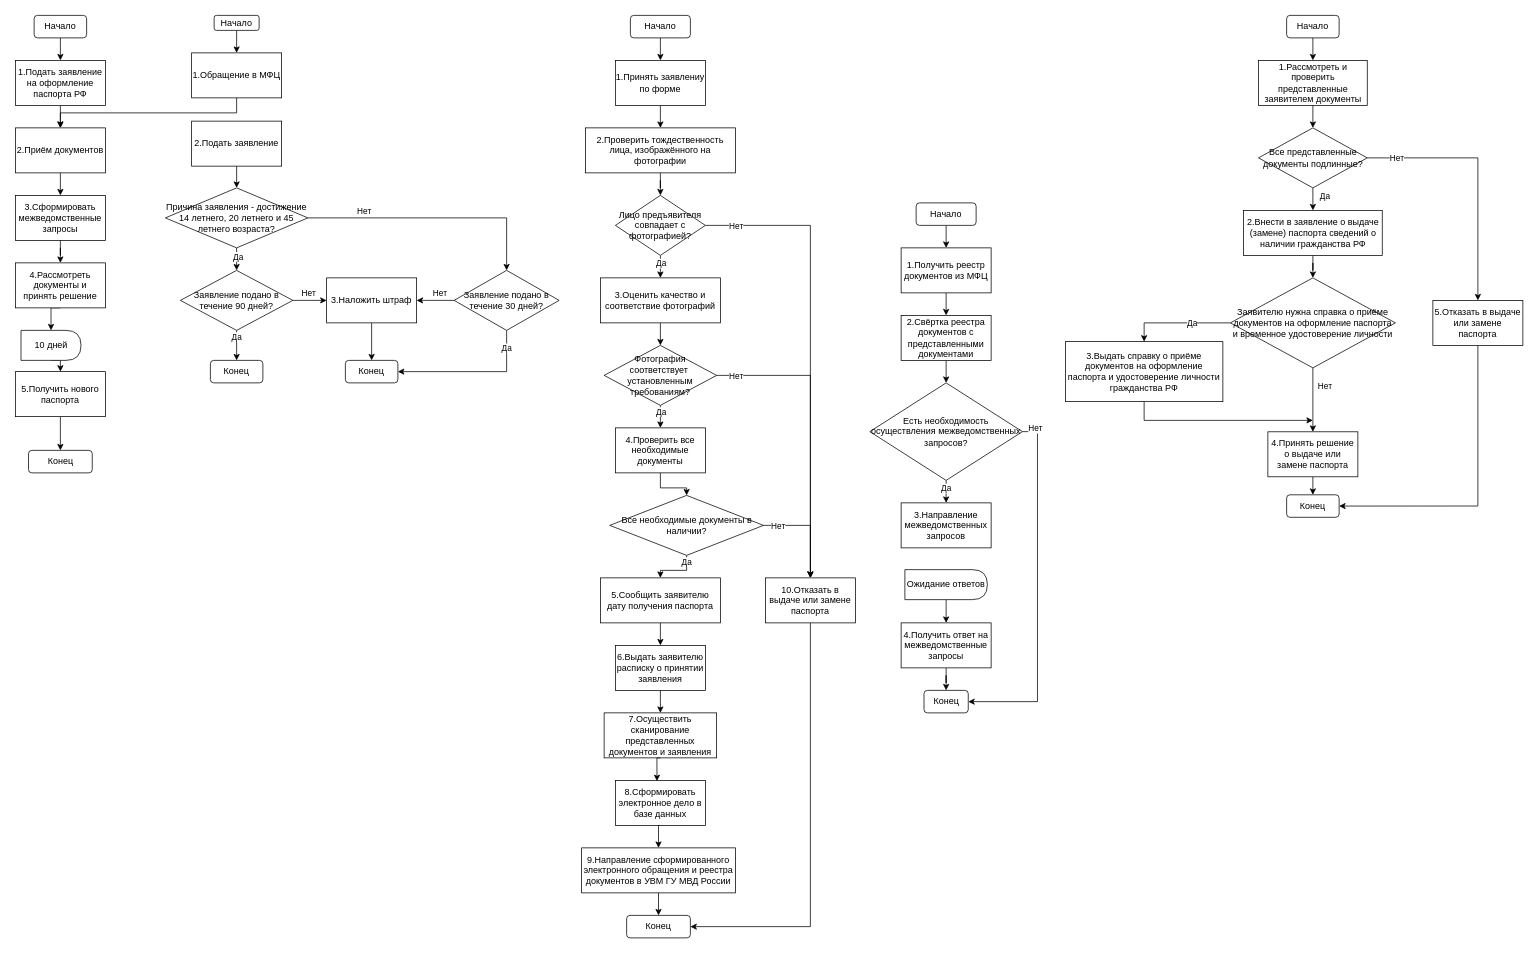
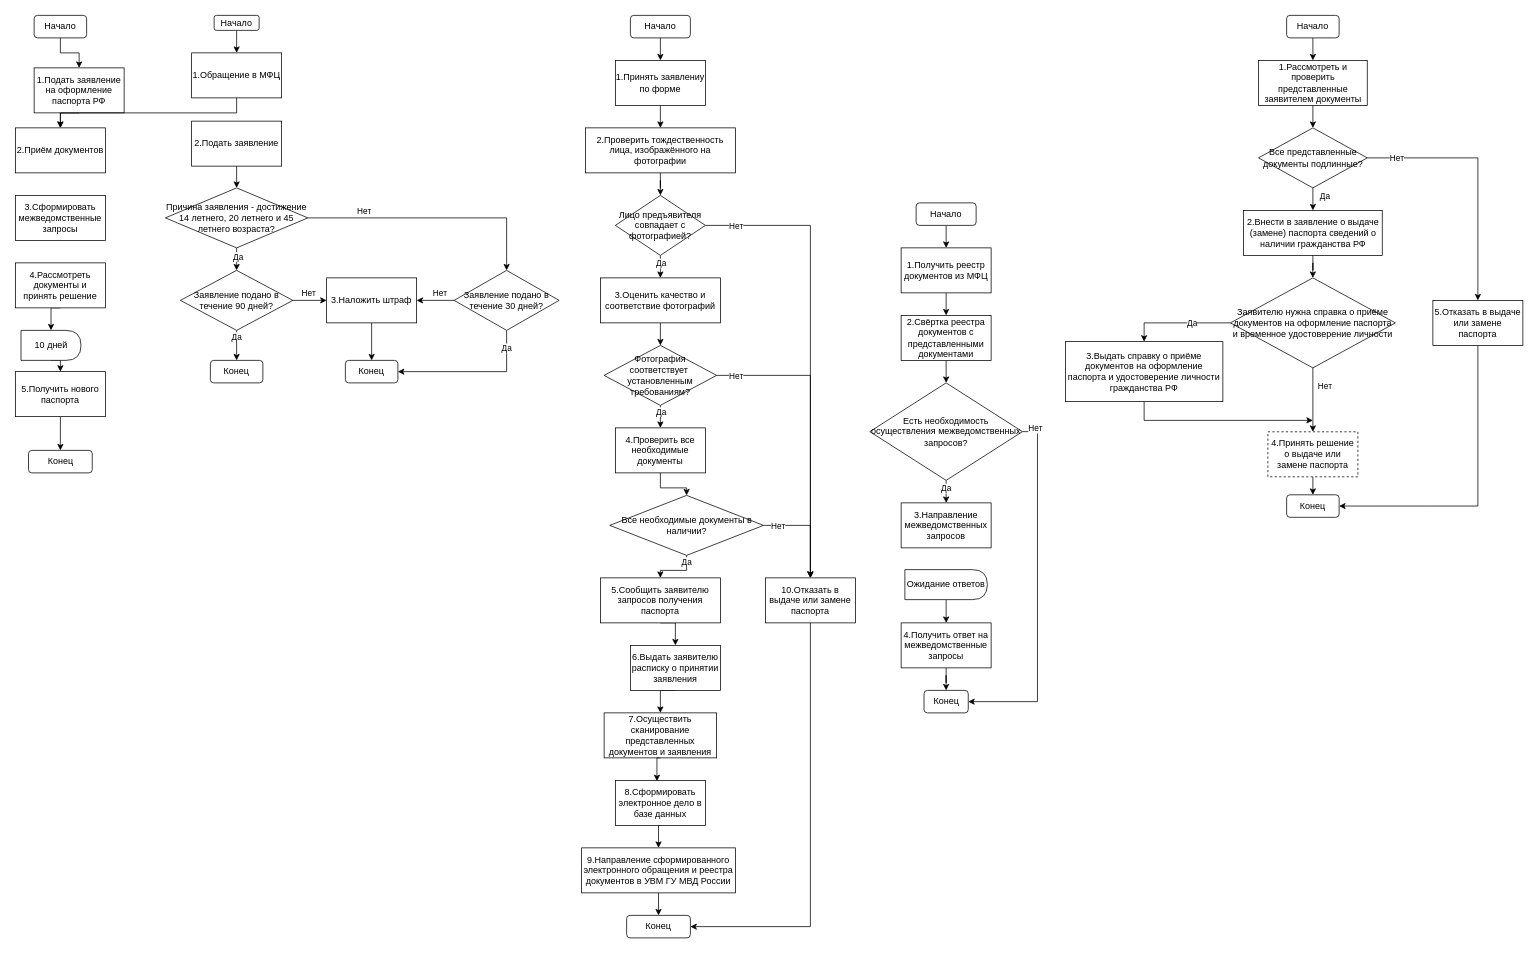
node "1.Подать заявление на оформление паспорта РФ": moved (60, 83) -> (79, 90)
edge "2.Приём документов" -> "3.Сформировать межведомственные запросы": removed
edge "3.Сформировать межведомственные запросы" -> "4.Рассмотреть документы и принять решение": removed
node "4.Принять решение о выдаче или замене паспорта": style solid -> dashed
node "5.Сообщить заявителю дату получения паспорта": label "5.Сообщить заявителю дату получения паспорта" -> "5.Сообщить заявителю запросов получения паспорта"
node "6.Выдать заявителю расписку о принятии заявления": moved (660, 668) -> (675, 668)
